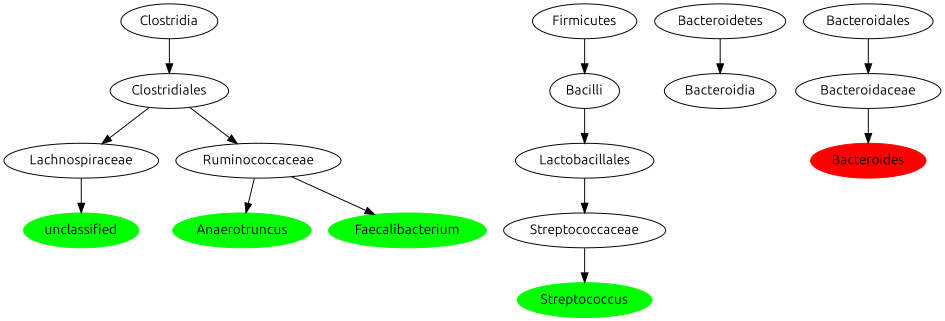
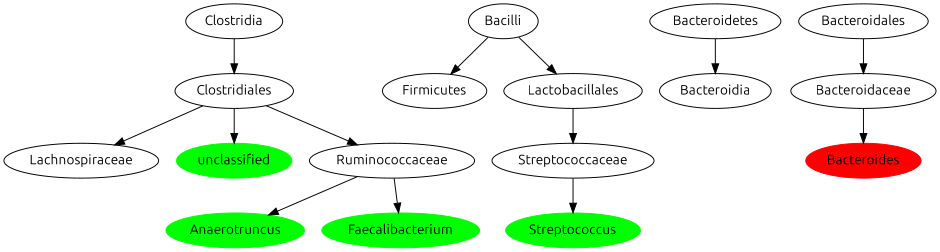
edge "Firmicutes" -> "Bacilli": reversed
edge "Lachnospiraceae" -> "unclassified": now "Clostridiales" -> "unclassified"
